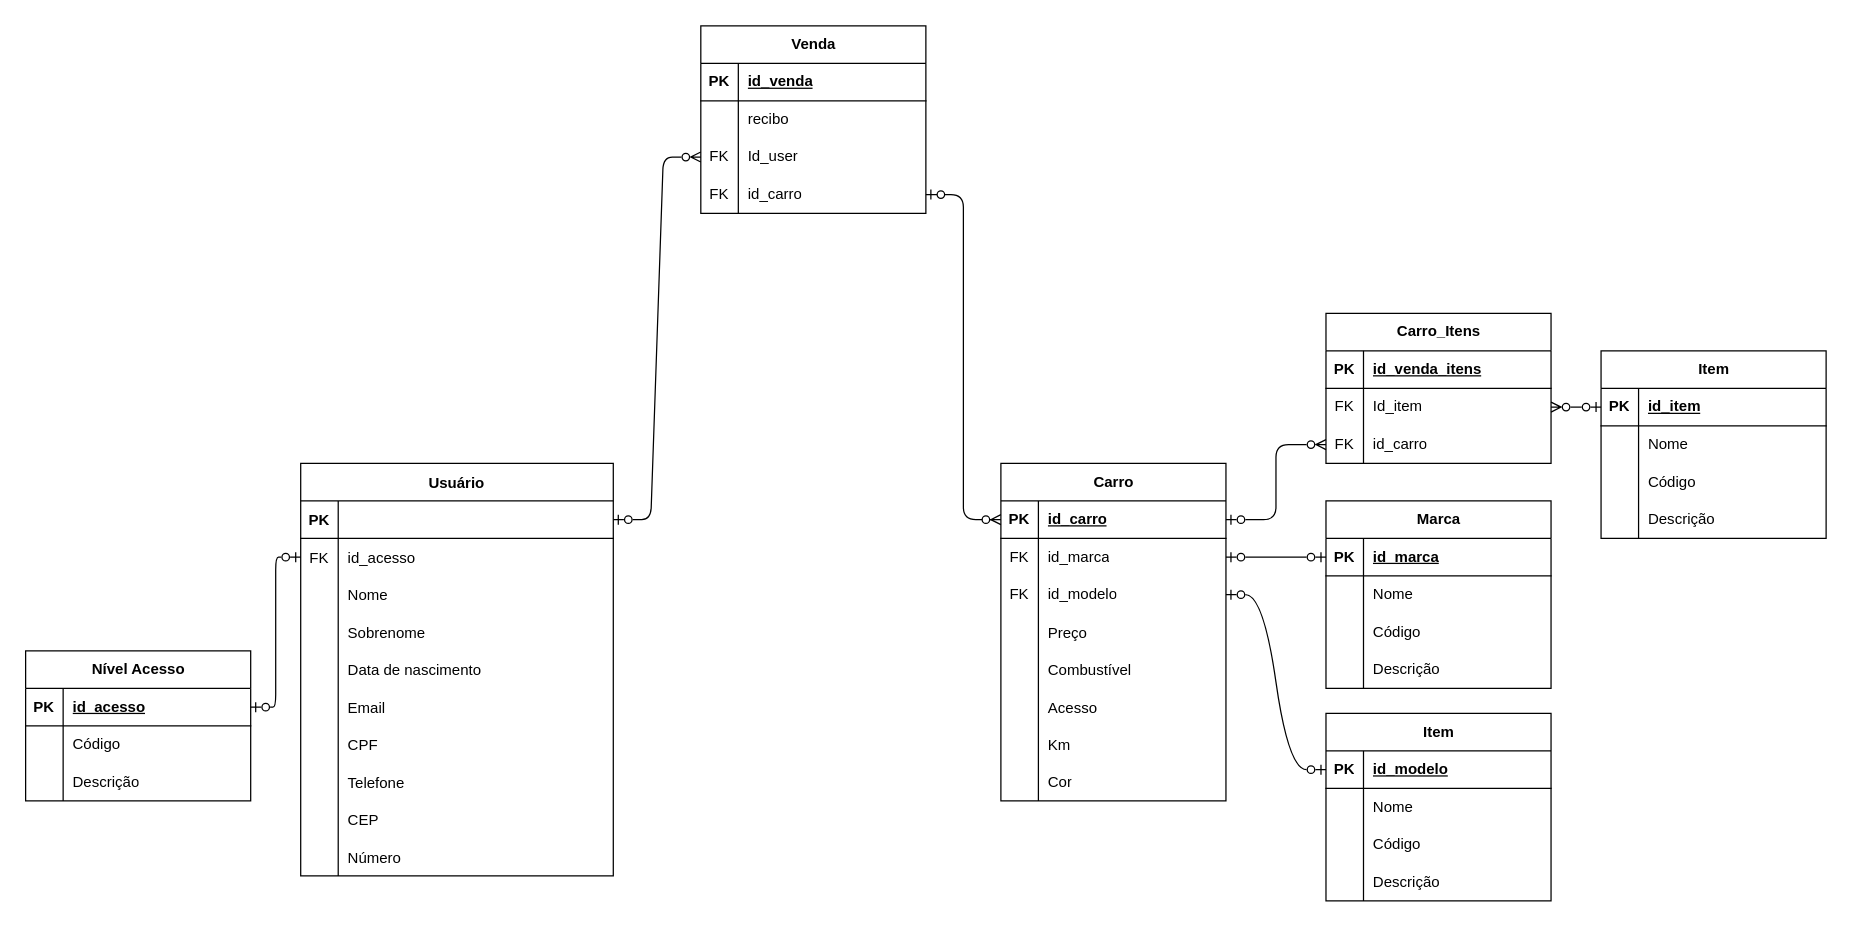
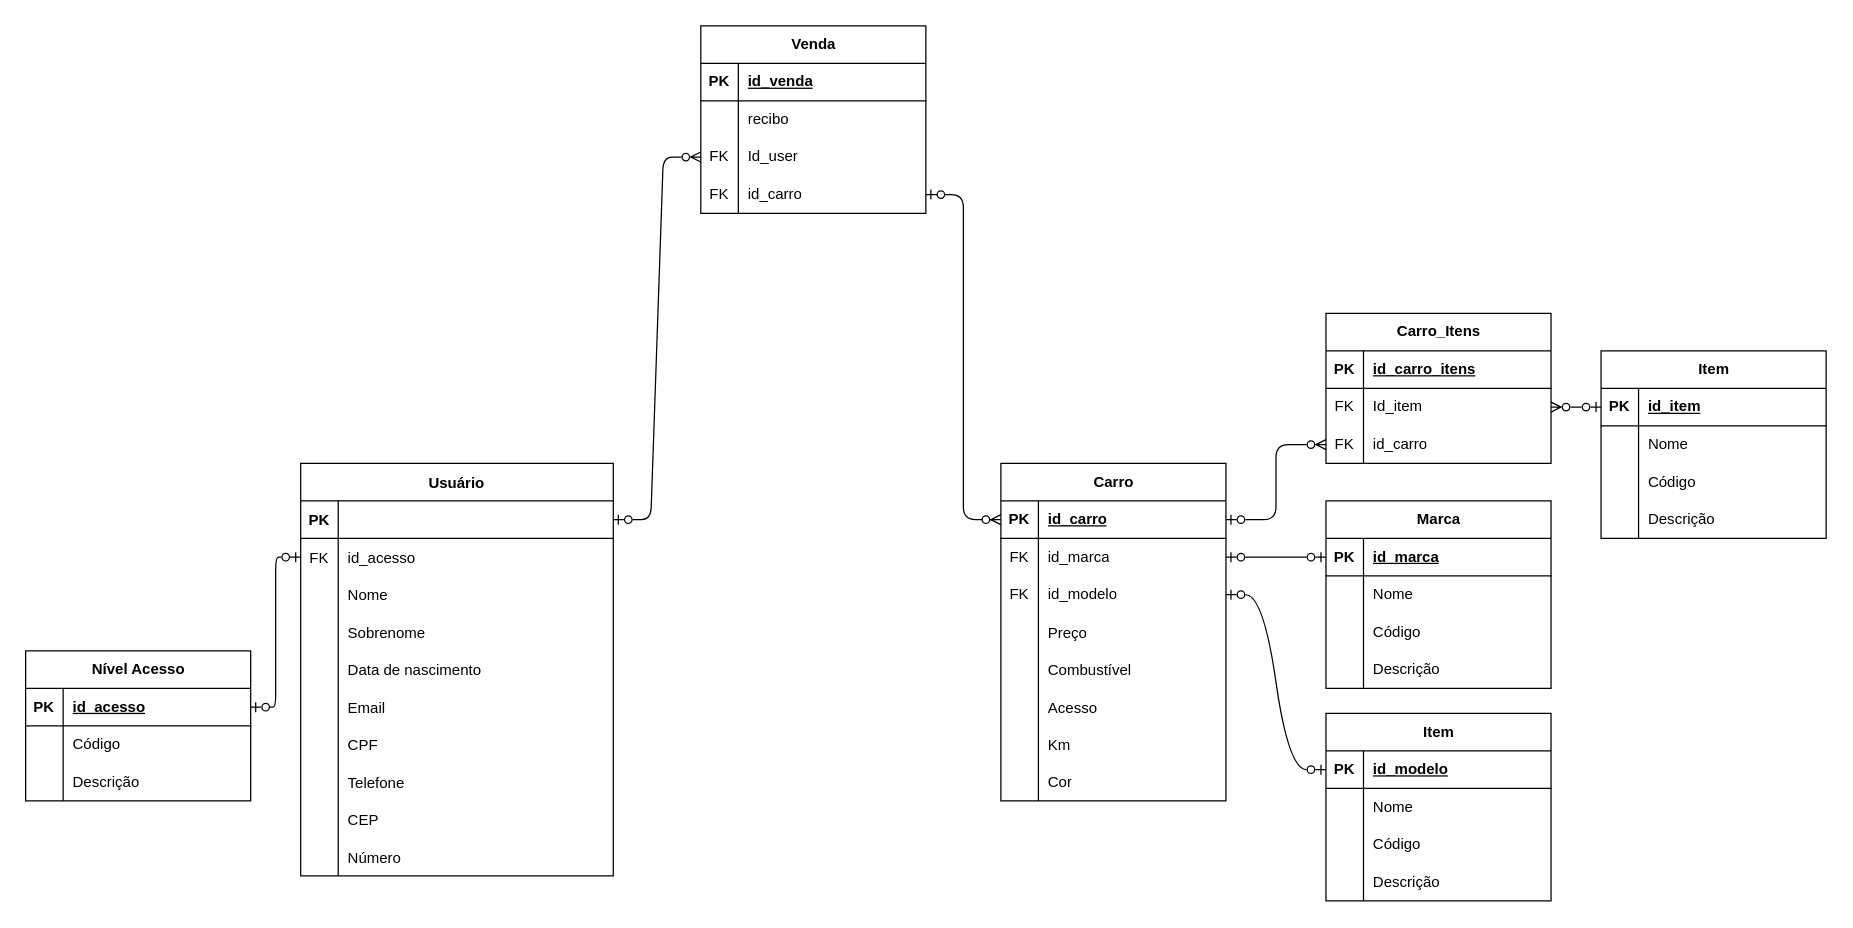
node "id_venda_itens": label "id_venda_itens" -> "id_carro_itens"
